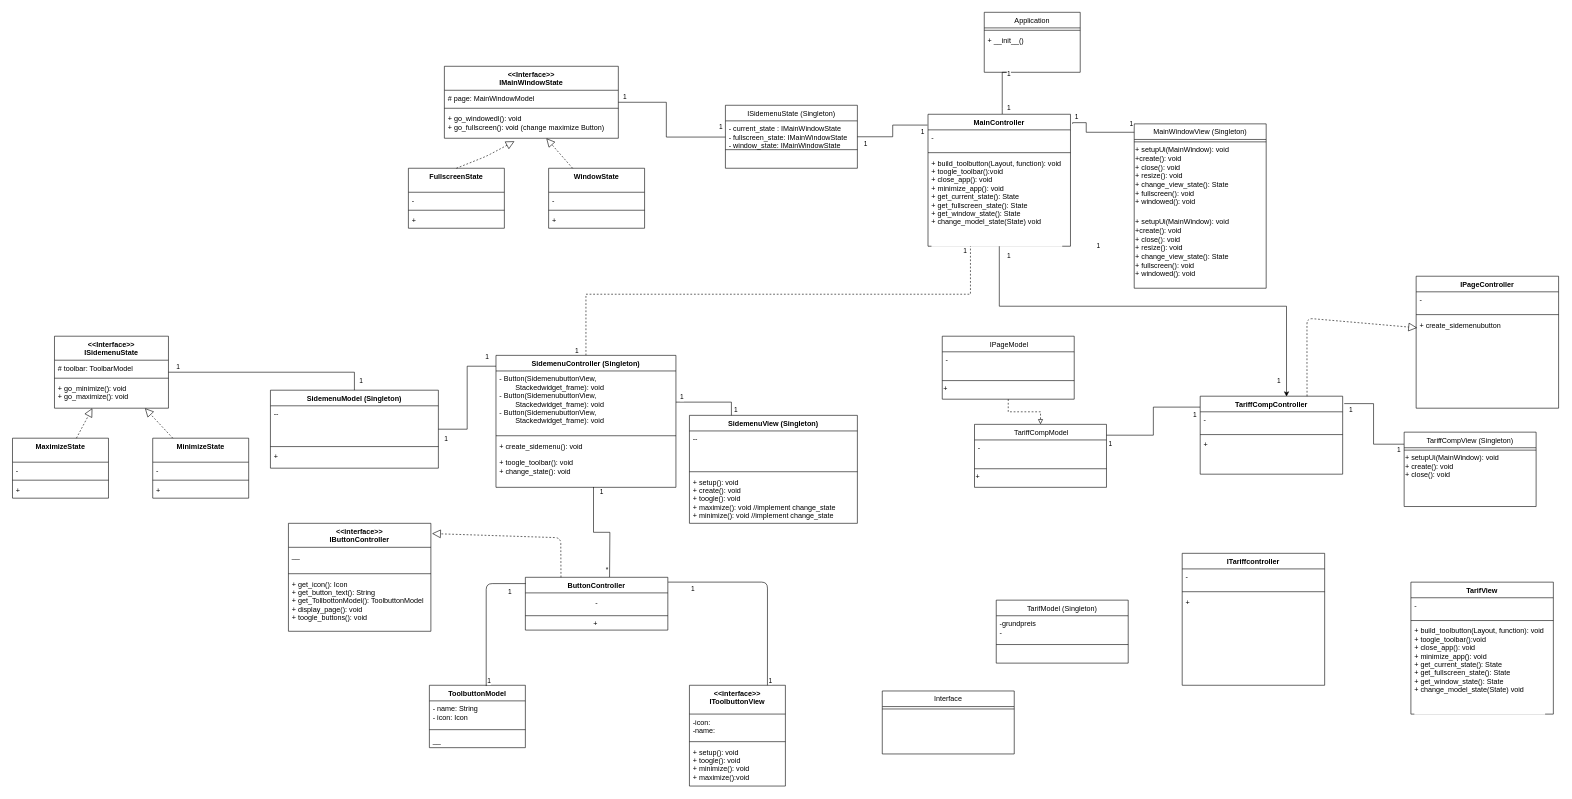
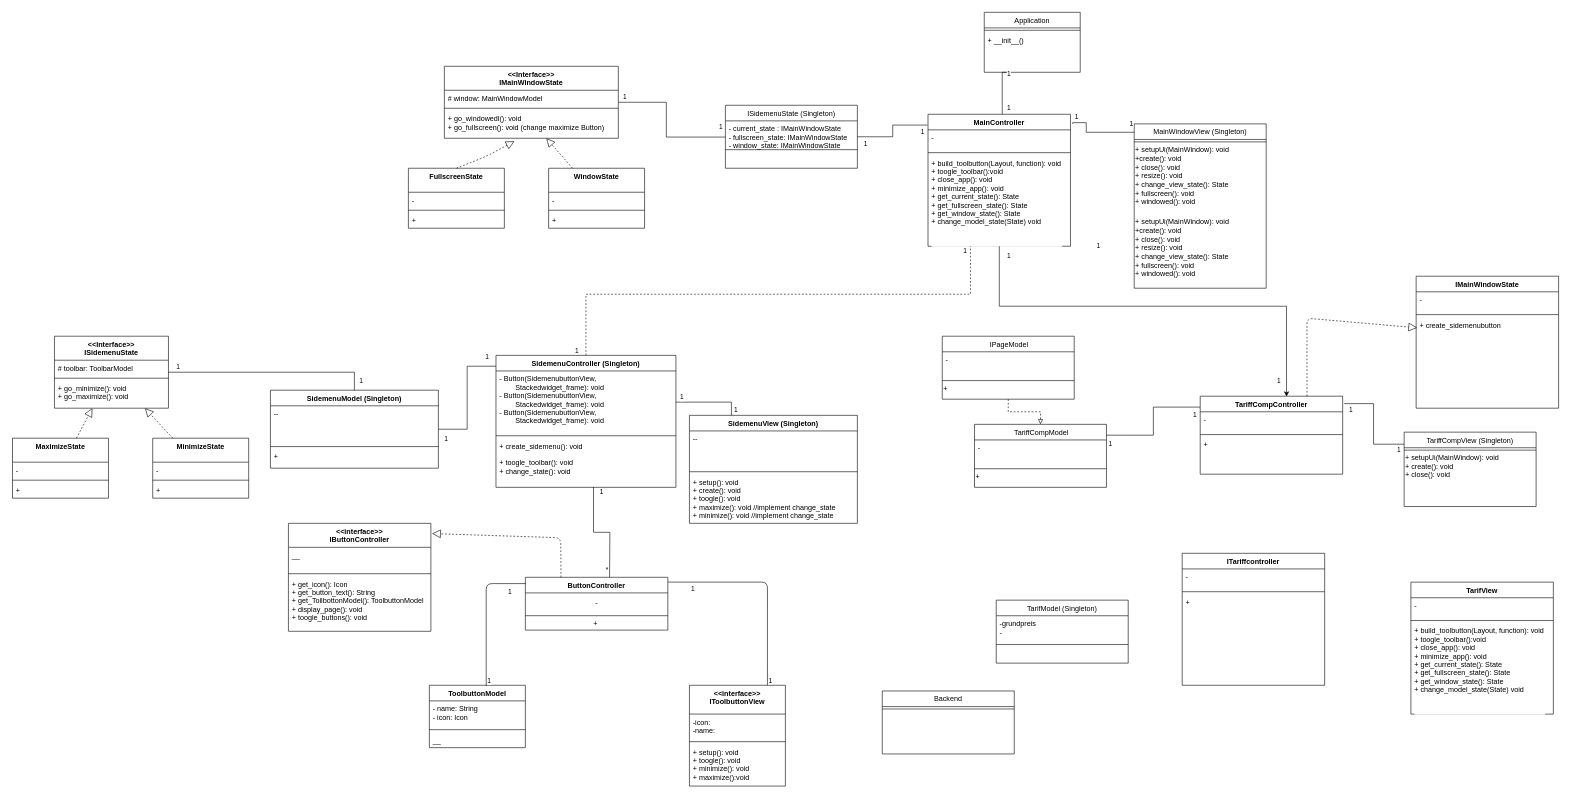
node "# page: MainWindowModel": label "# page: MainWindowModel" -> "# window: MainWindowModel"
node "IPageController": label "IPageController" -> "IMainWindowState"
node "Interface": label "Interface" -> "Backend"
